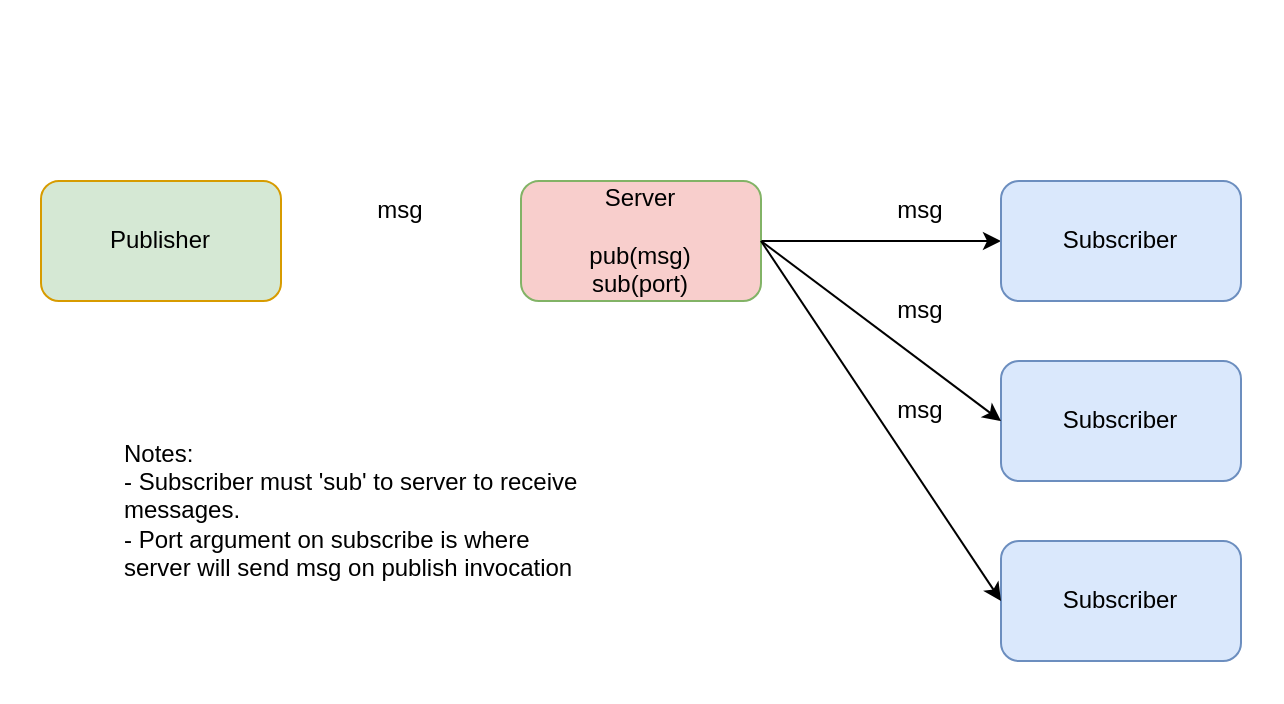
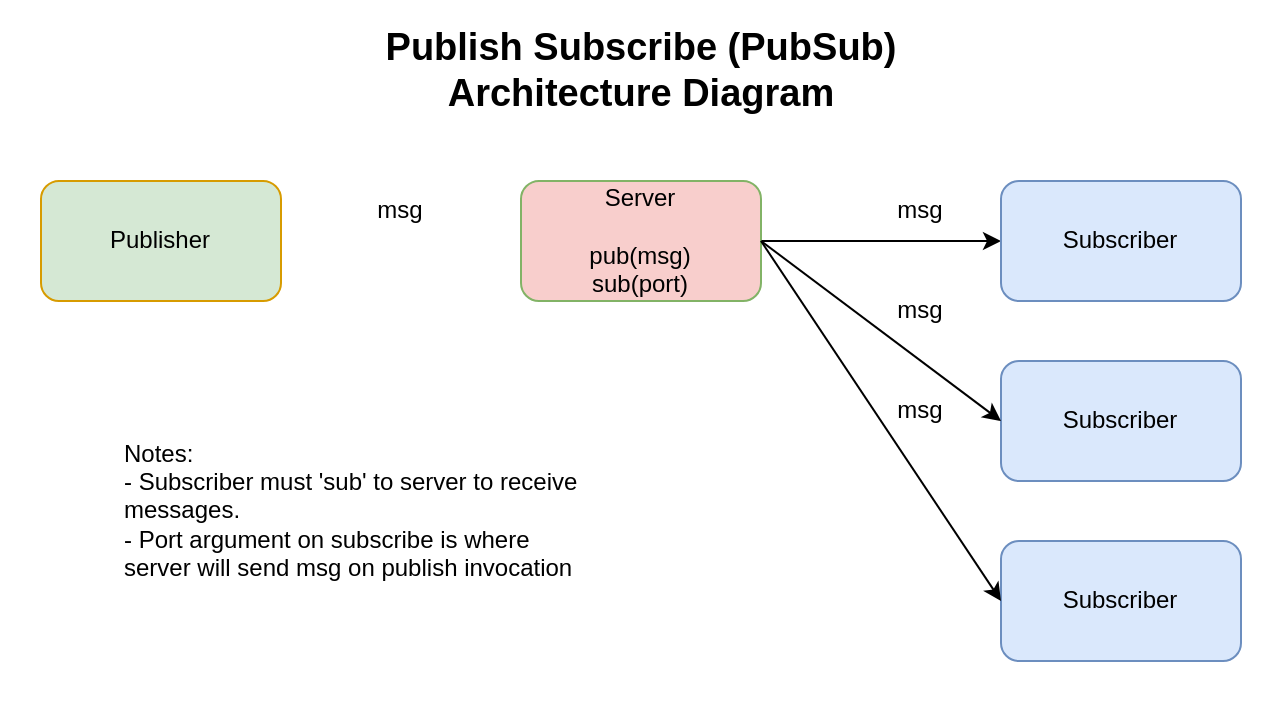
node "Publish Subscribe (PubSub) Architecture Diagram": added
